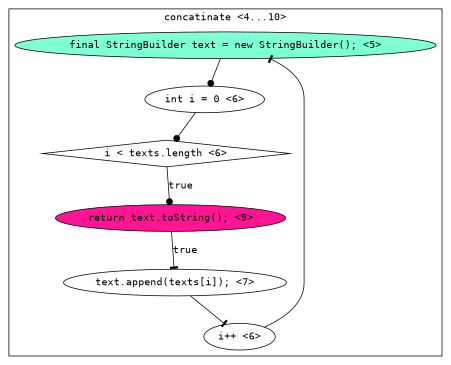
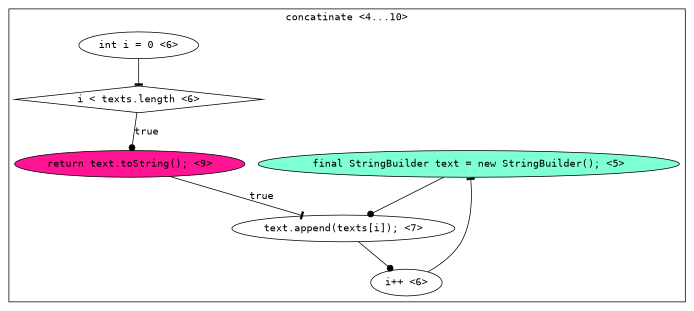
edge "final StringBuilder text = new StringBuilder(); <5>" -> "int i = 0 <6>": now "final StringBuilder text = new StringBuilder(); <5>" -> "text.append(texts[i]); <7>"
edge "int i = 0 <6>" -> "i < texts.length <6>": arrowhead dot -> tee
edge "text.append(texts[i]); <7>" -> "i++ <6>": arrowhead tee -> dot
